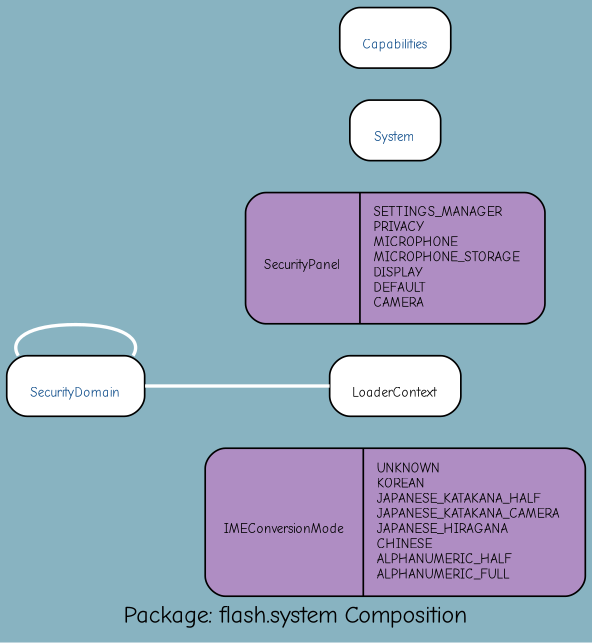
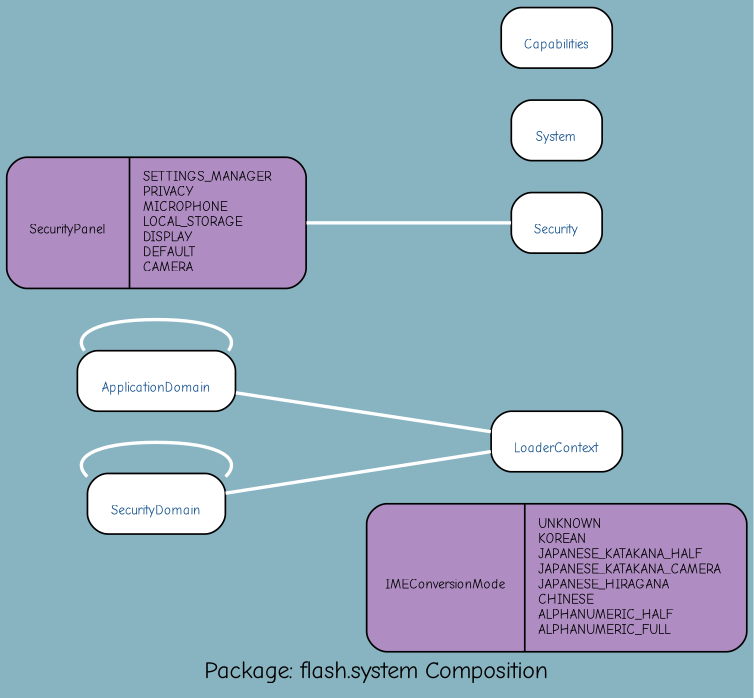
node "Security": added
node "SecurityPanel": text "MICROPHONE_STORAGE" -> "LOCAL_STORAGE"
node "ApplicationDomain": added
node "LoaderContext": fontcolor black -> #104e8b
